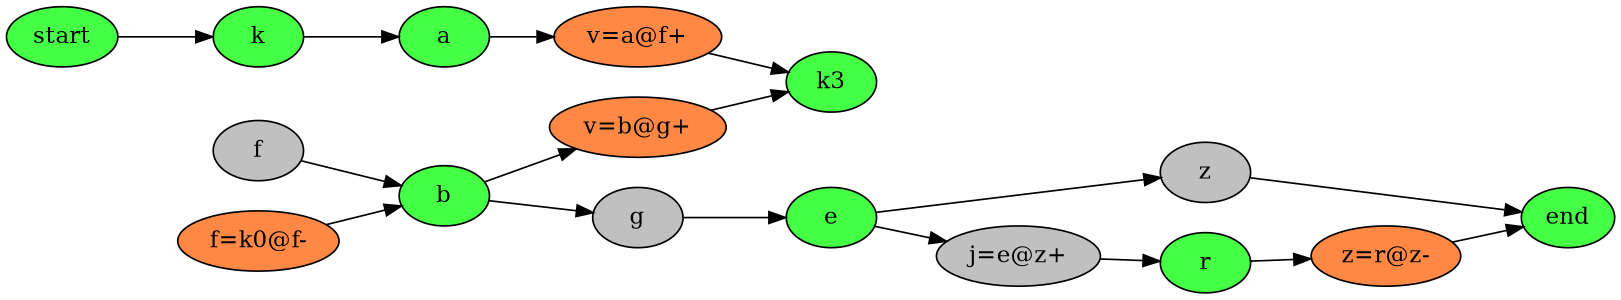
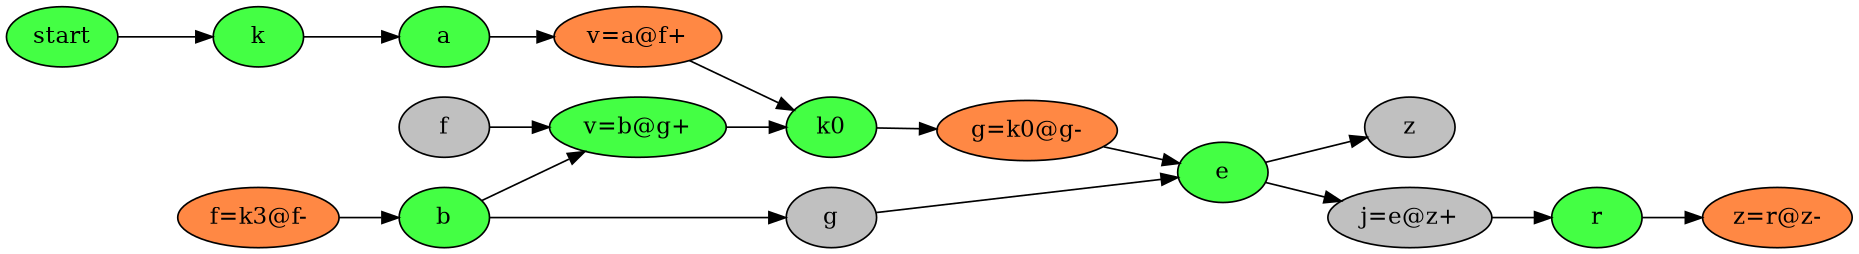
node "k3": label "k3" -> "k0"
node "v=b@g+": fillcolor #ff8844 -> #44ff44
node "g=k0@g-": added
edge "f" -> "b": now "f" -> "v=b@g+"
node "end": removed
node "f=k0@f-": label "f=k0@f-" -> "f=k3@f-"
